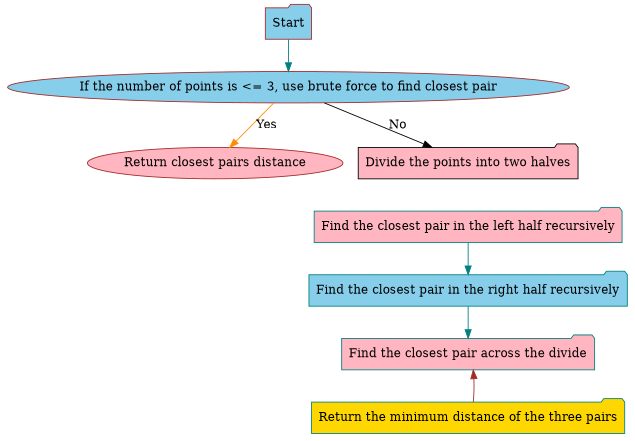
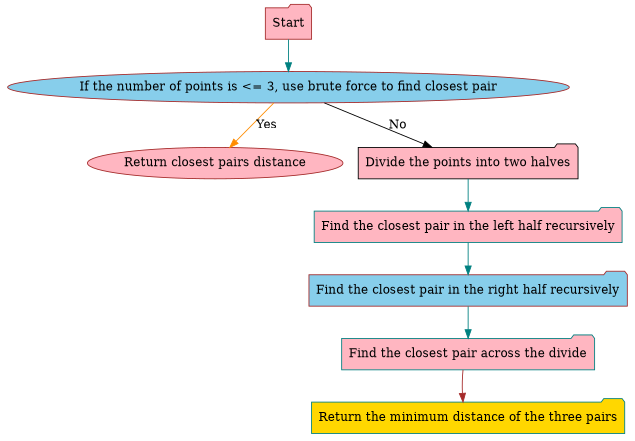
node "Start": fillcolor skyblue -> lightpink
edge "Divide the points into two halves" -> "Find the closest pair in the left half recursively": added
node "Find the closest pair in the right half recursively": color teal -> brown
edge "Return the minimum distance of the three pairs" -> "Find the closest pair across the divide": reversed
